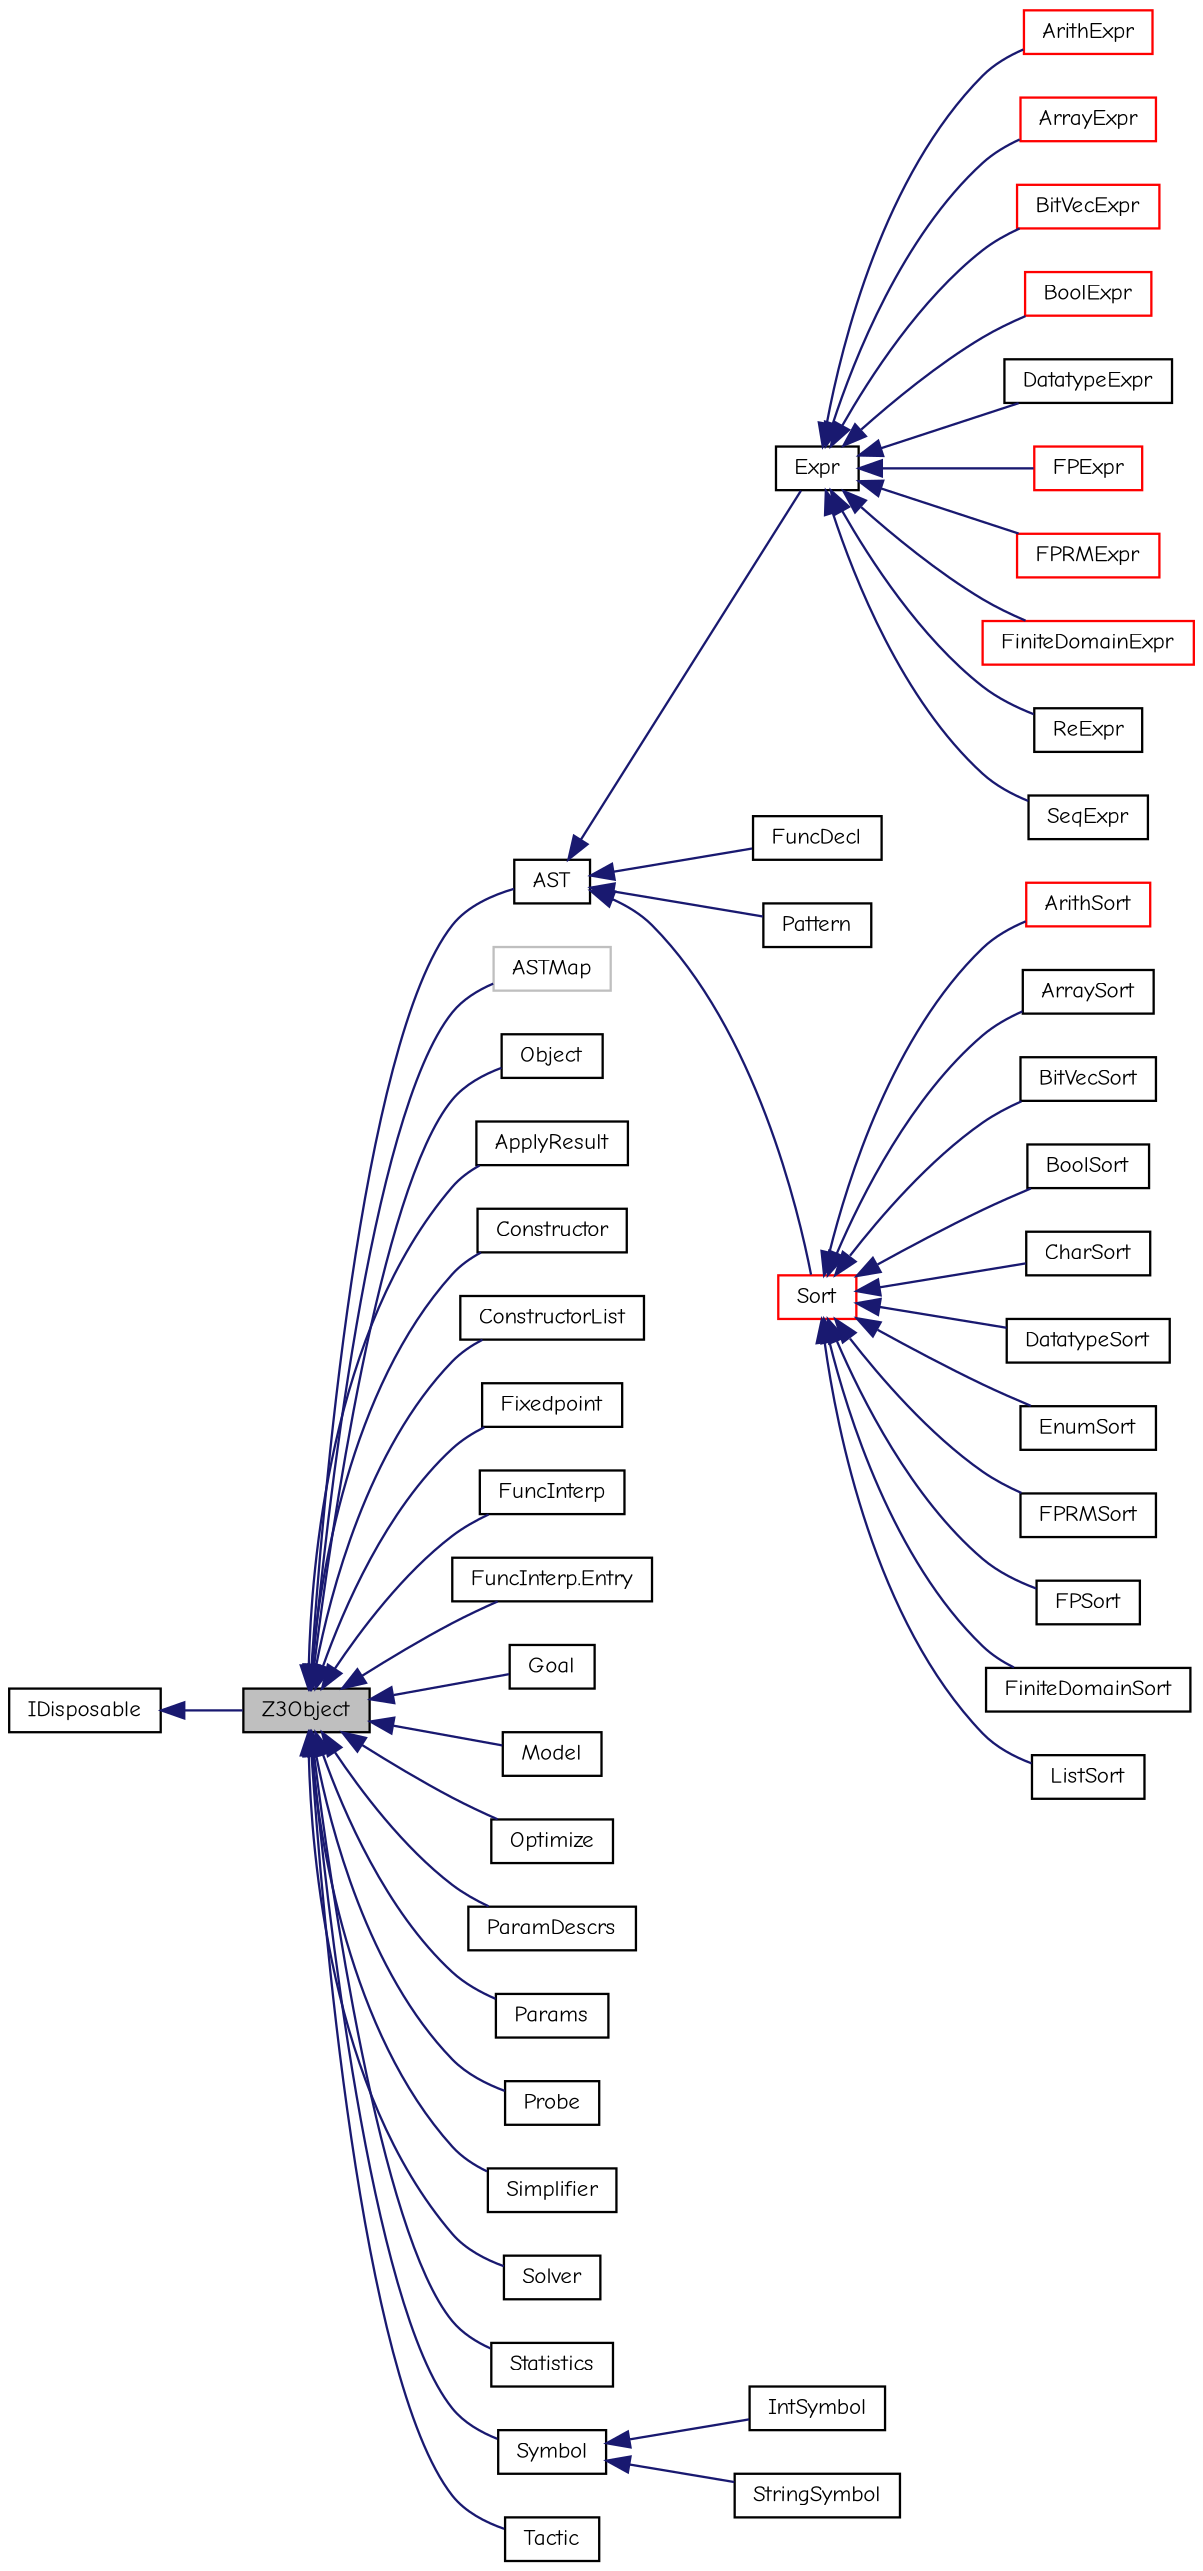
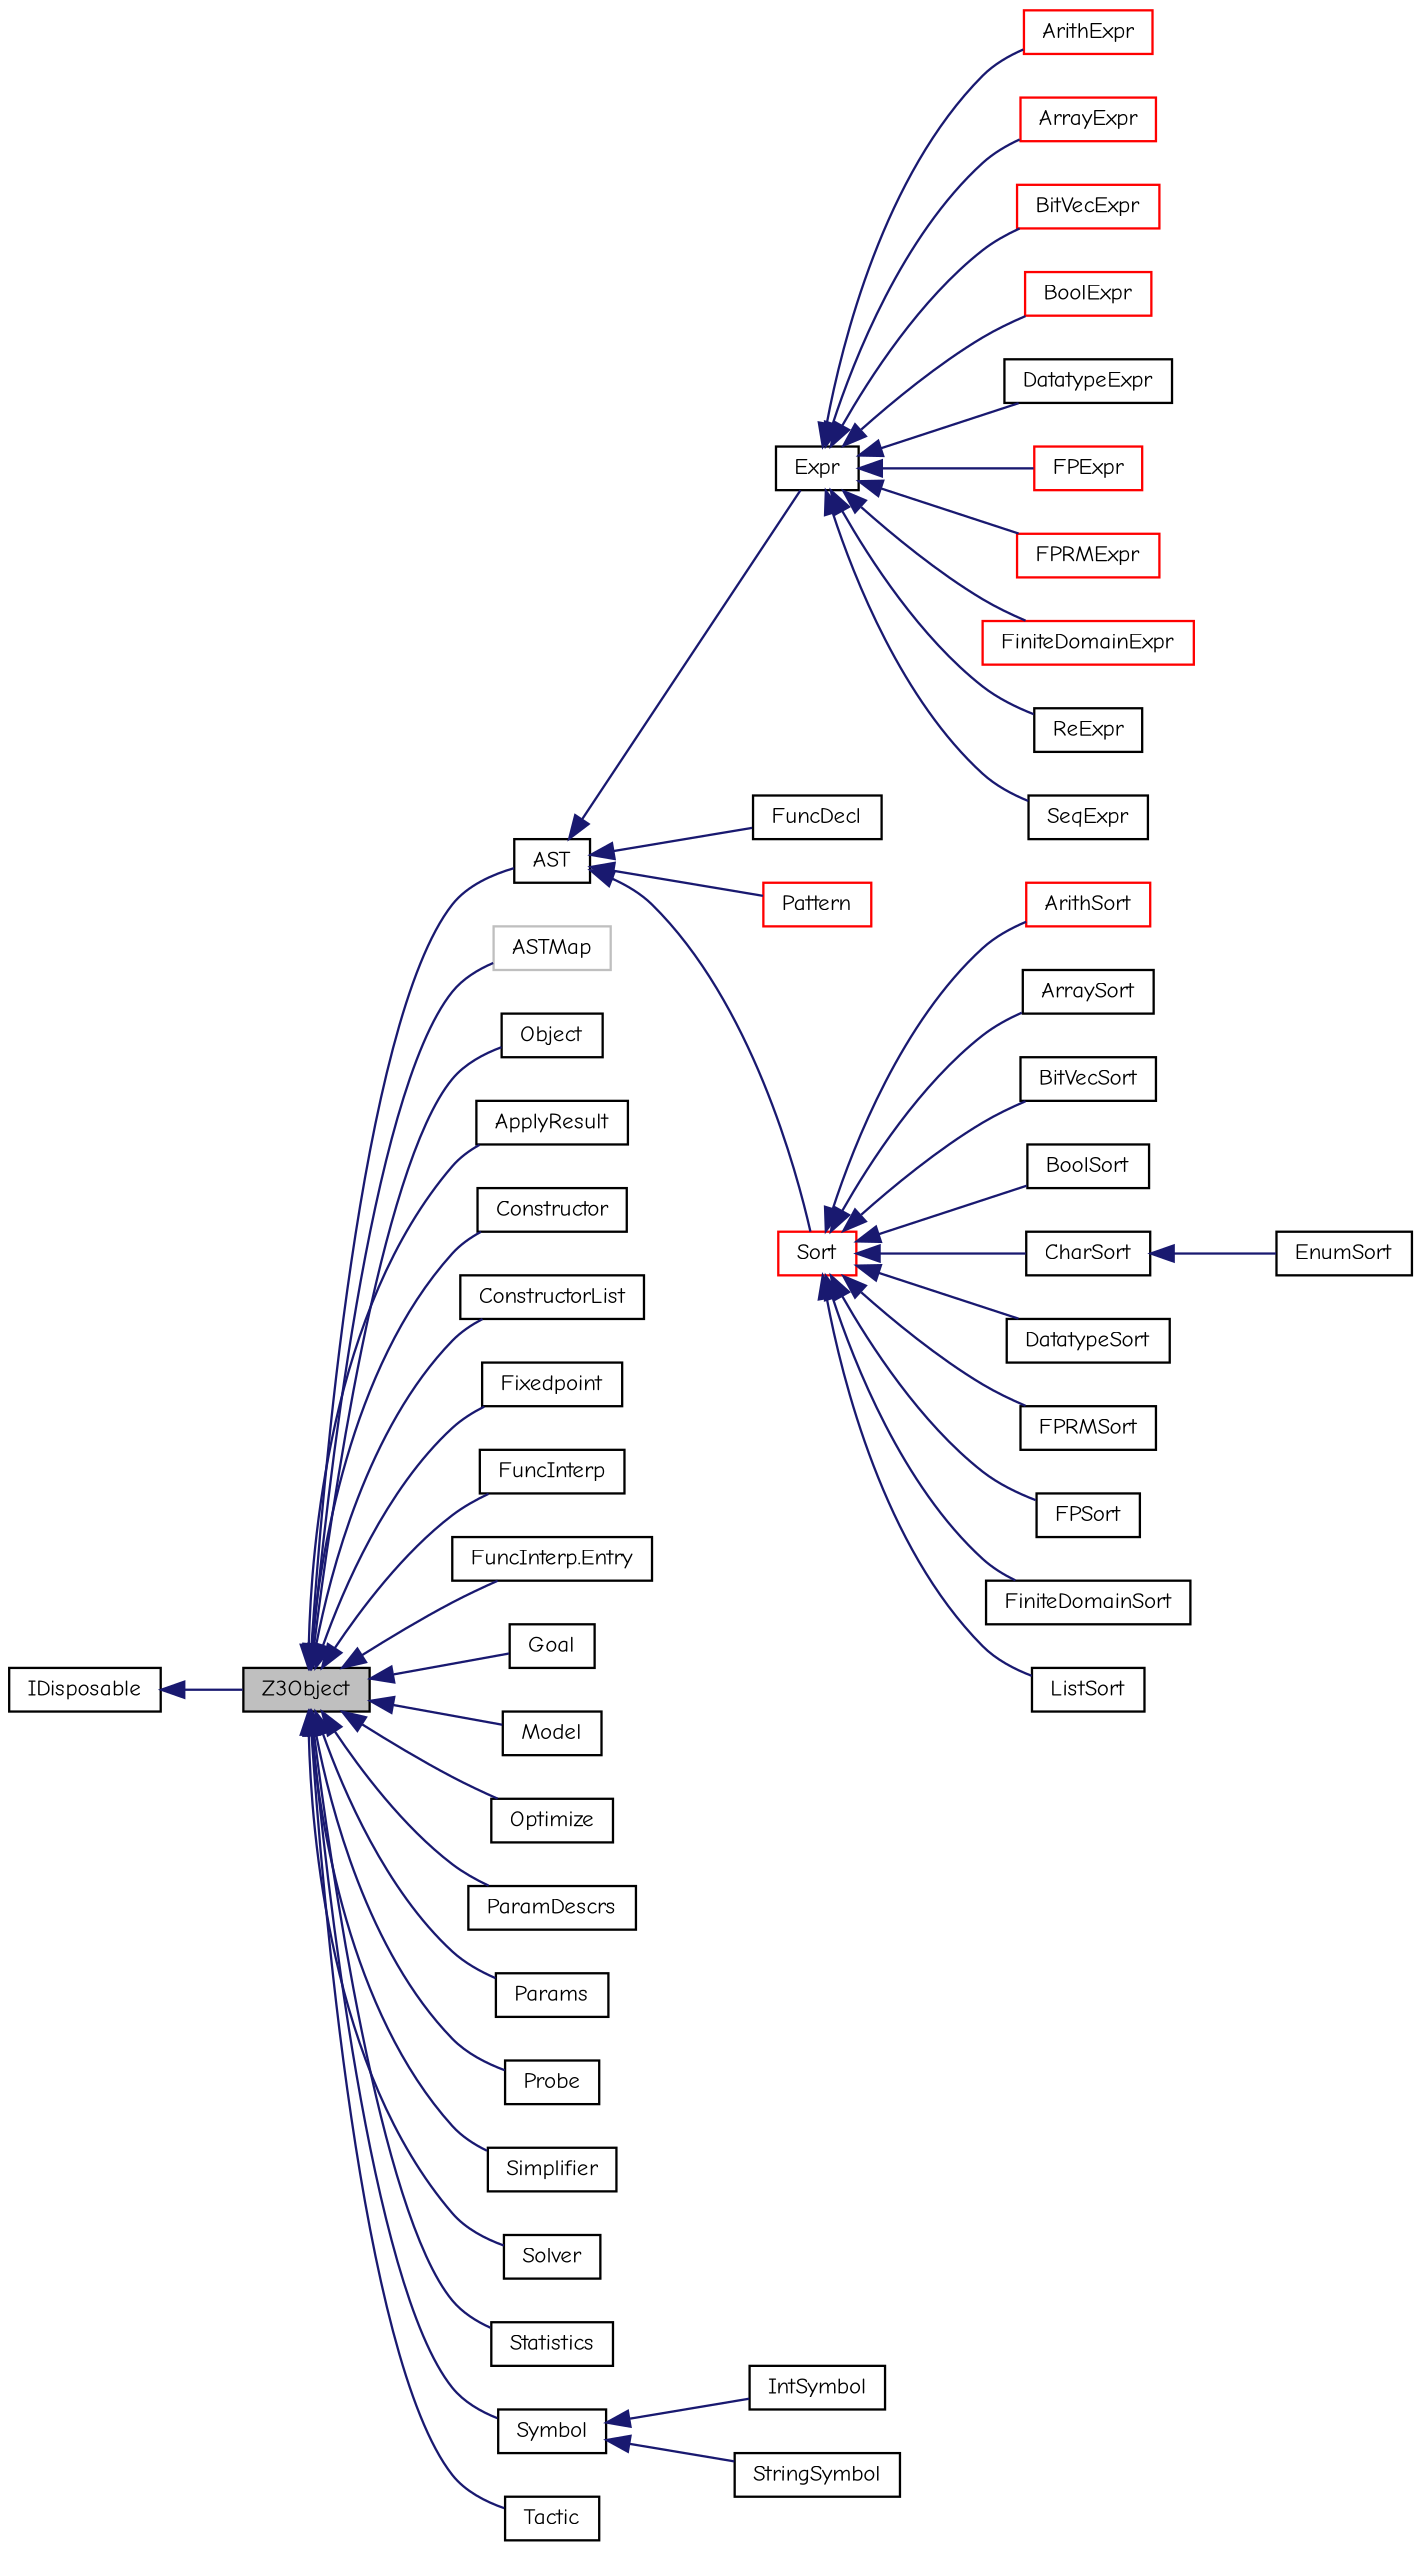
node "Pattern": color black -> red
edge "EnumSort" -> "Sort": now "EnumSort" -> "CharSort"
